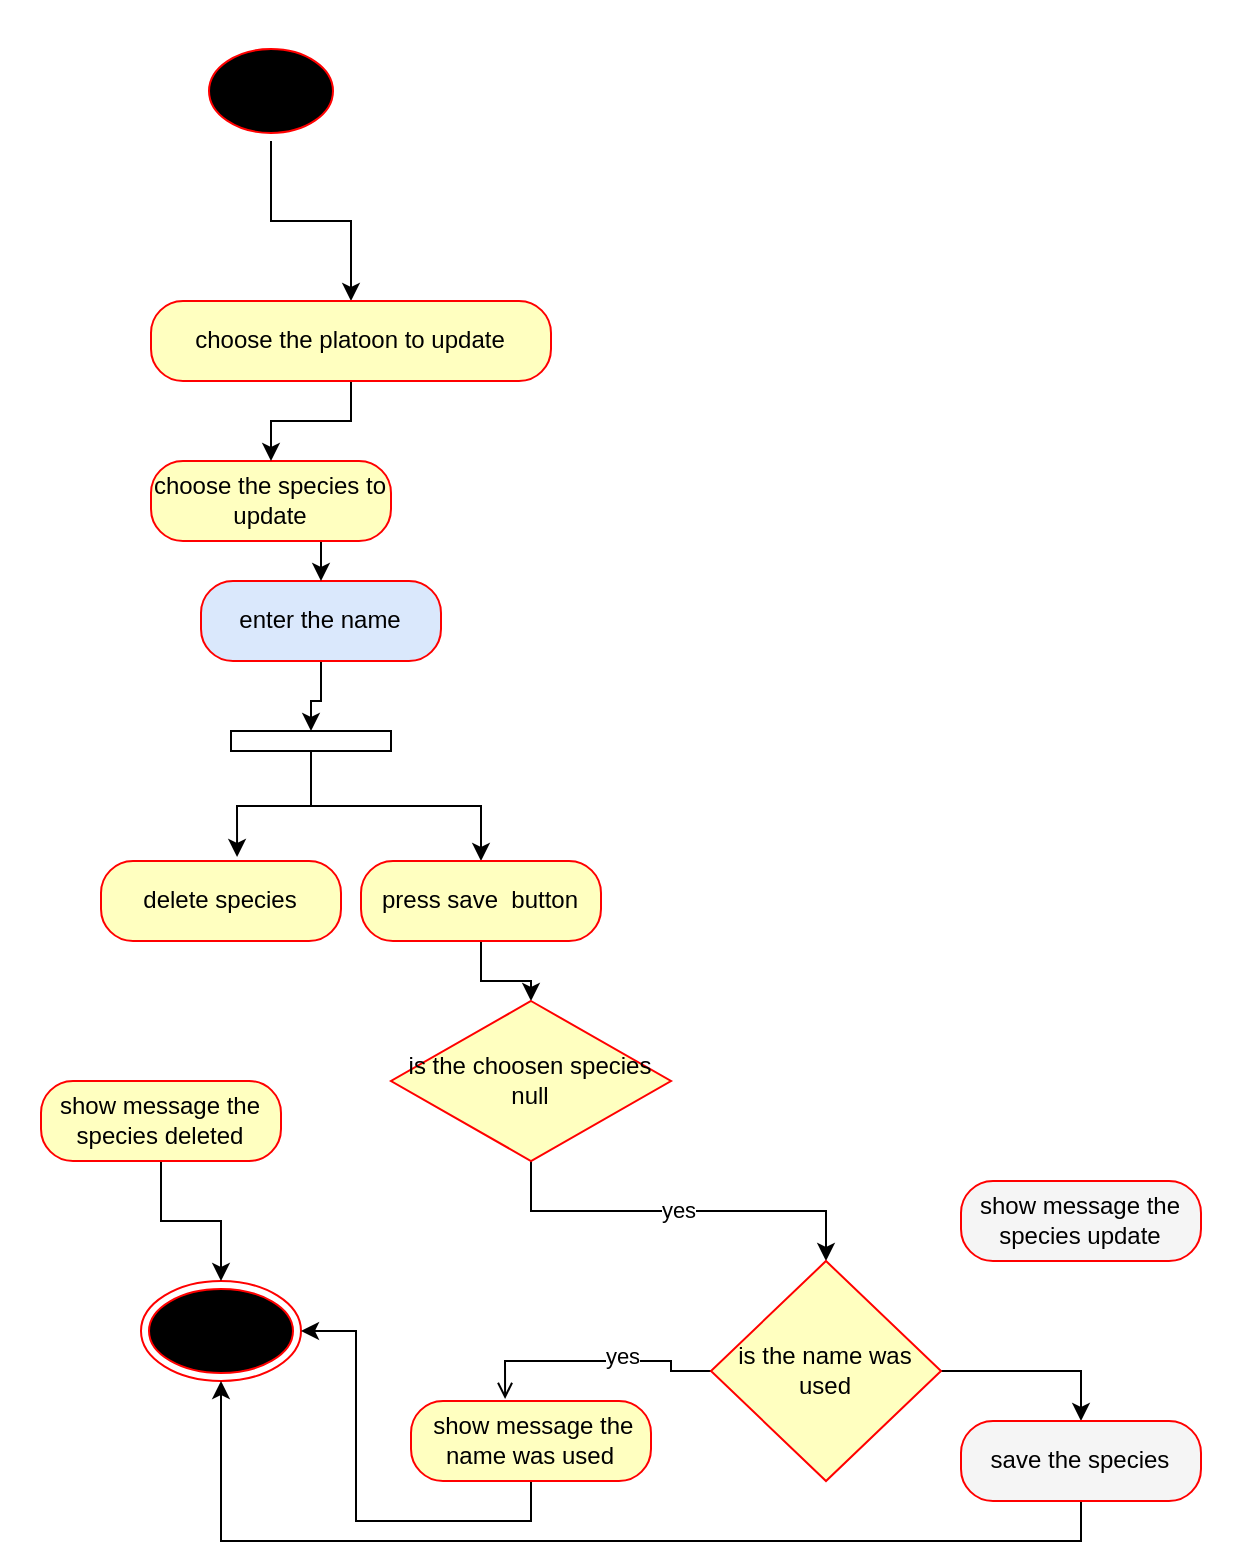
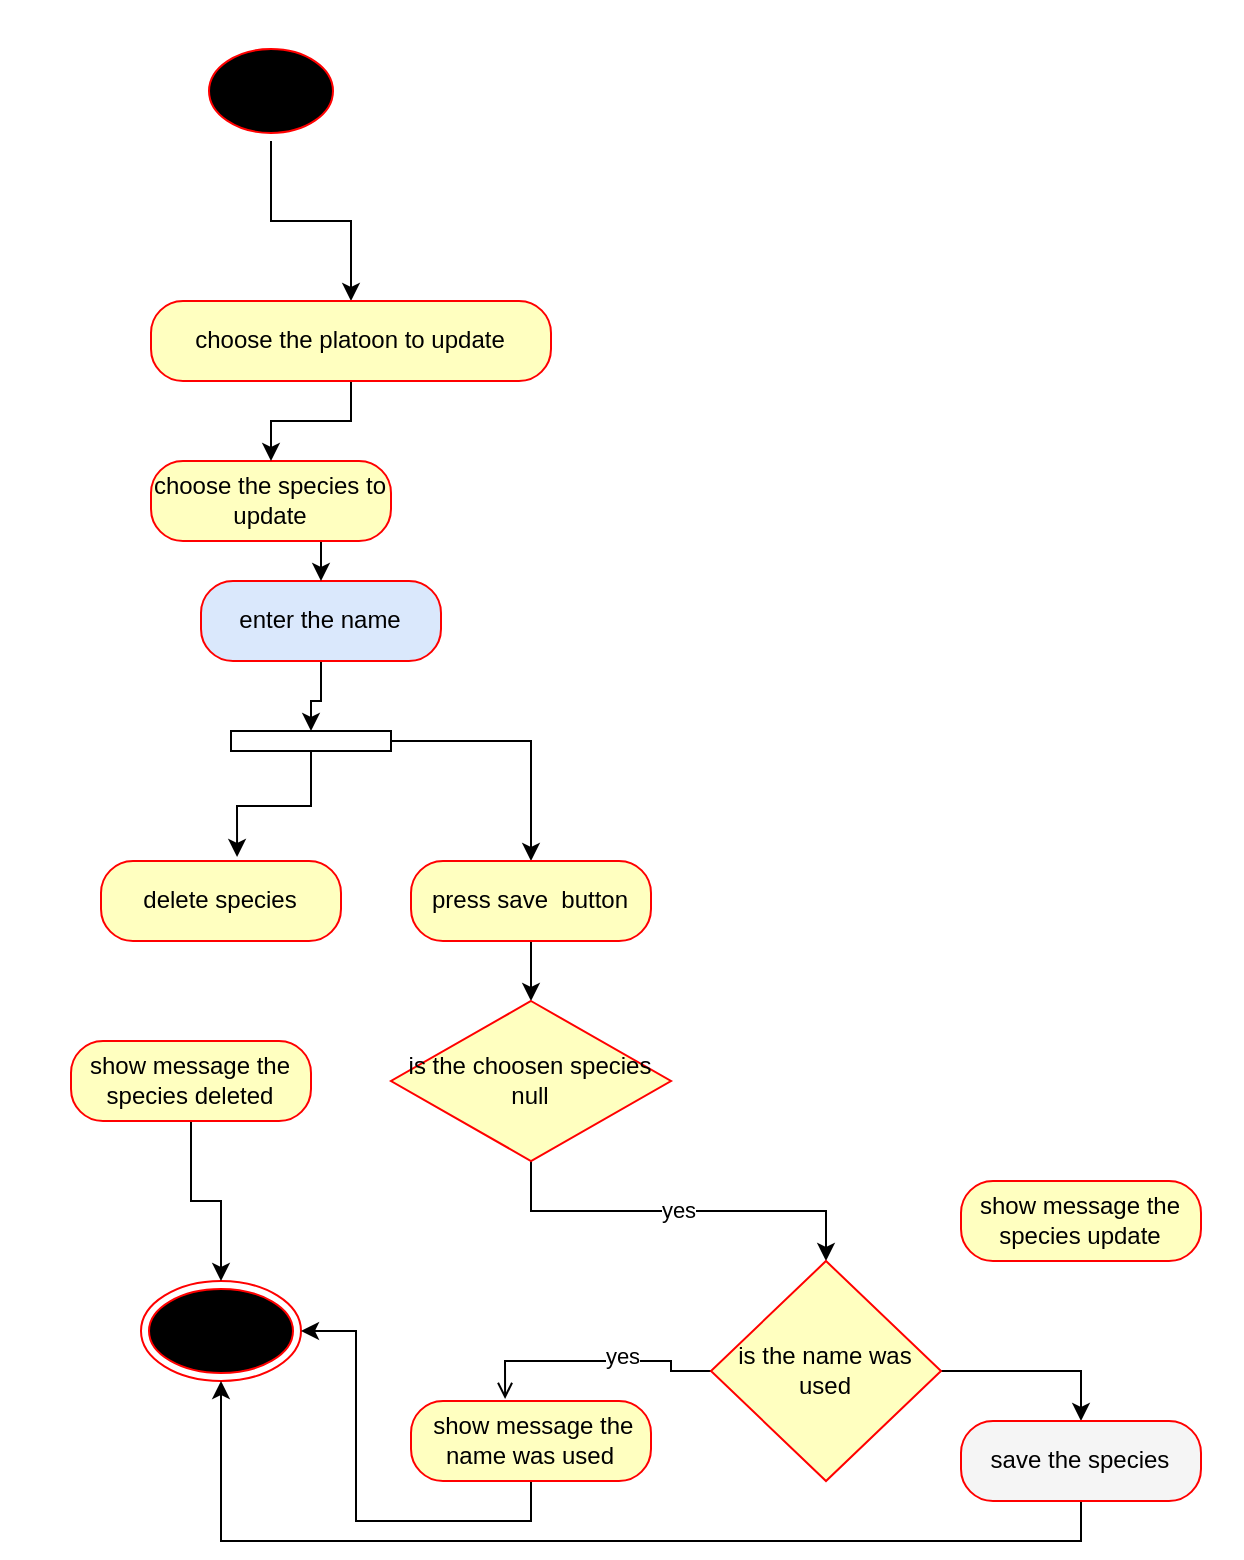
node "press save button": moved (481, 901) -> (531, 901)
node "show message the species deleted": moved (161, 1121) -> (191, 1081)
node "show message the species update": fillcolor #f5f5f5 -> #ffffc0
